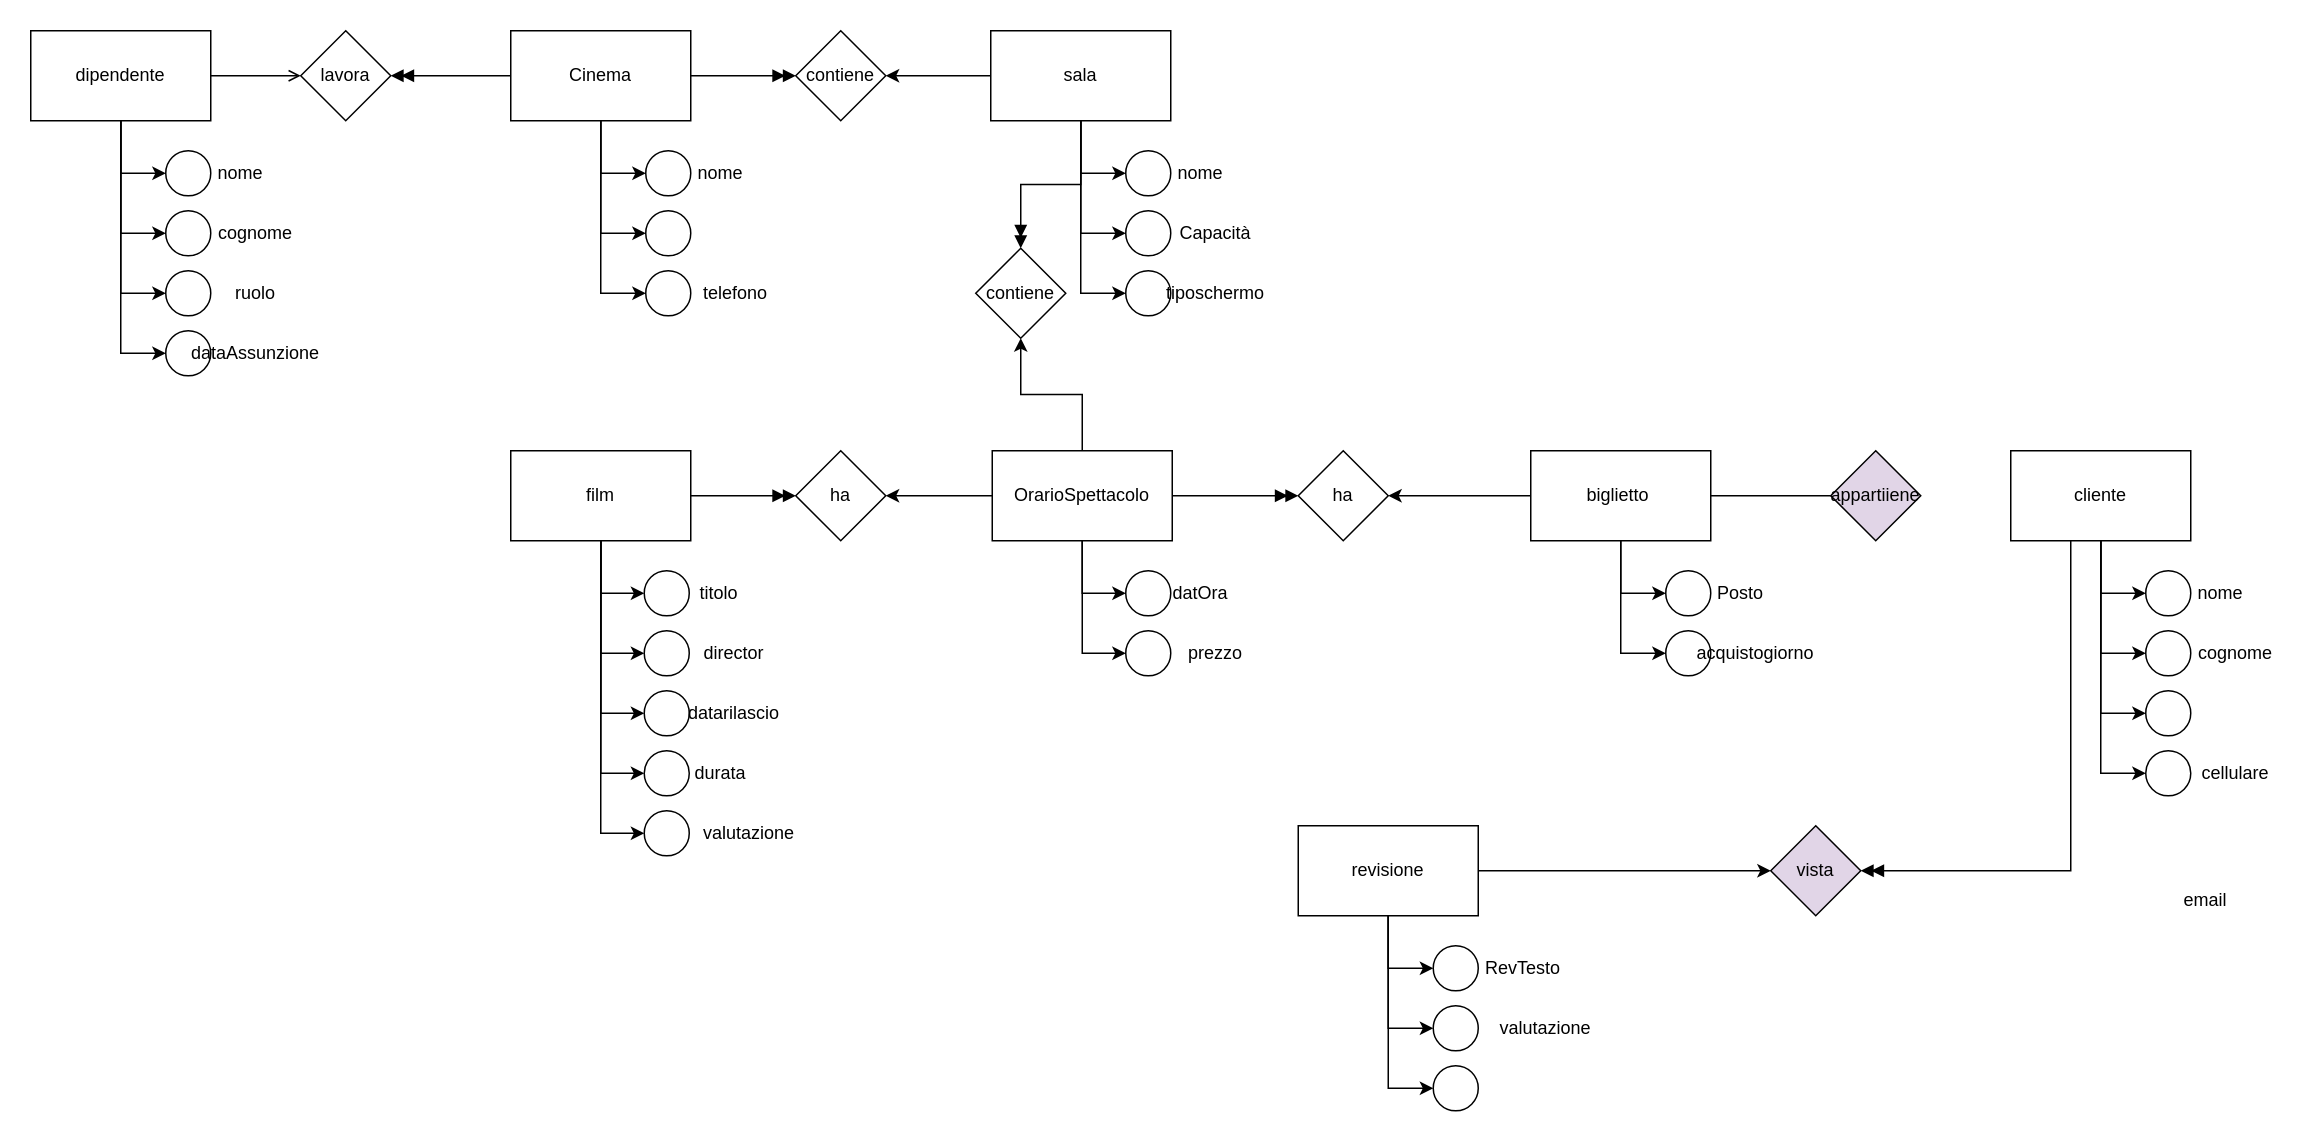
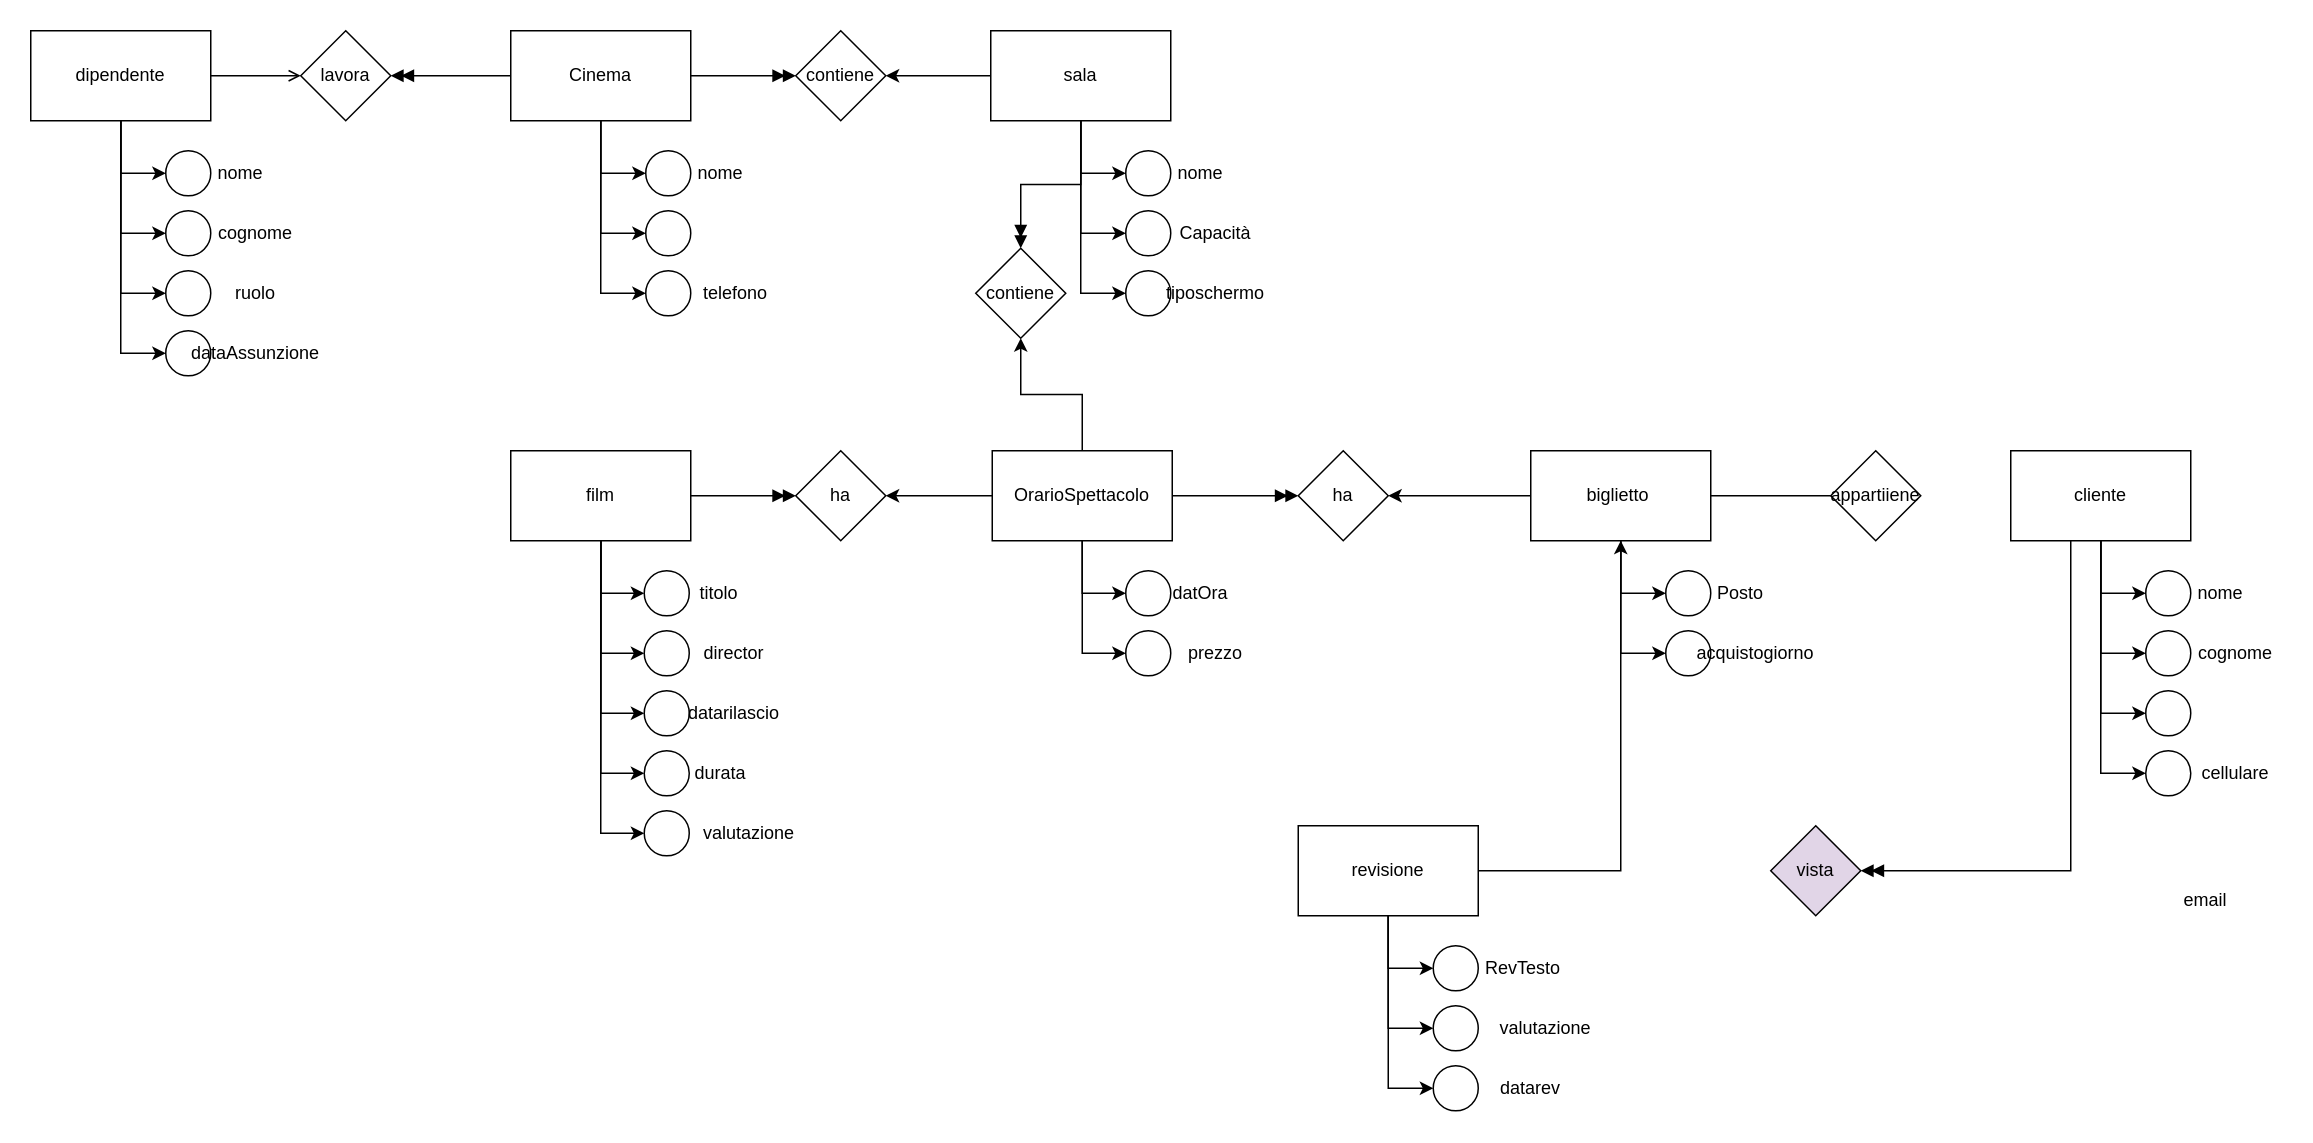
node "appartiiene": fillcolor #e1d5e7 -> #ffffff
edge "revisione" -> "vista": now "revisione" -> "biglietto"
node "datarev": added
